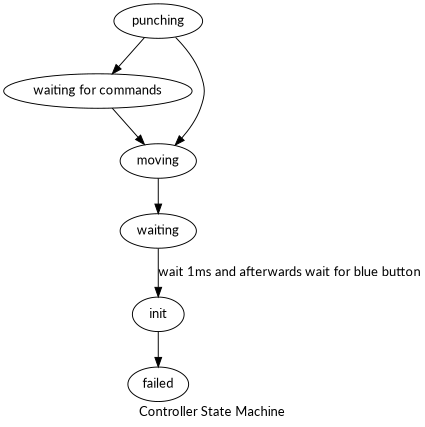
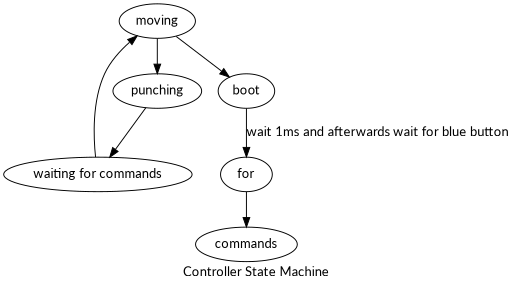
edge "punching" -> "moving": reversed
node "waiting": label "waiting" -> "boot"
node "init": label "init" -> "for"
node "failed": label "failed" -> "commands"
